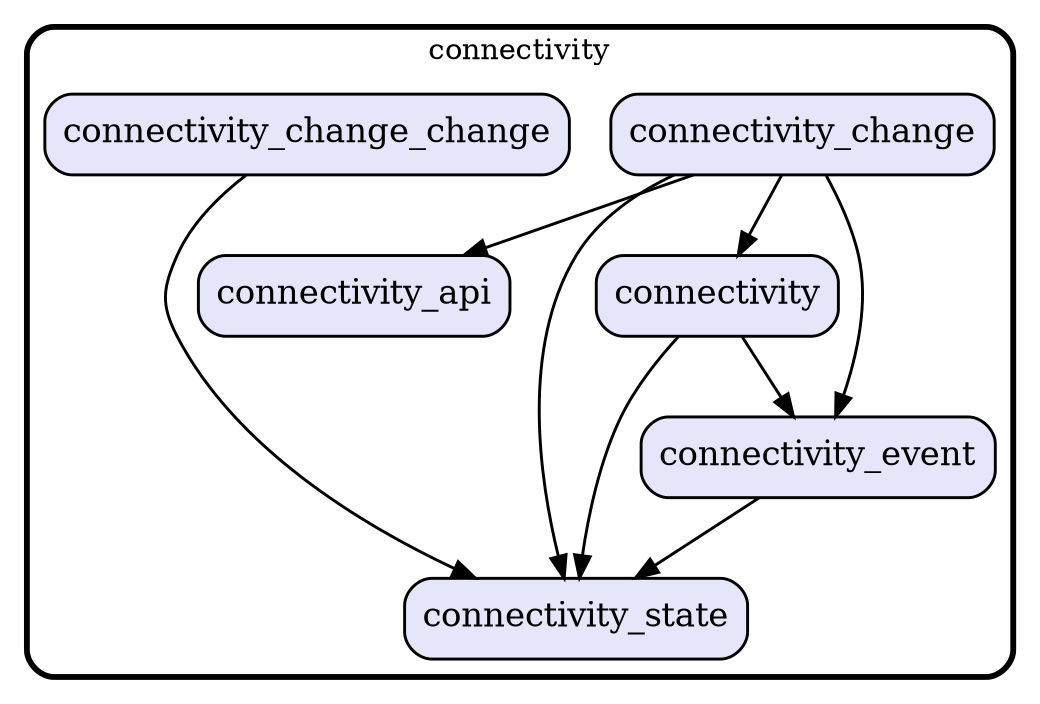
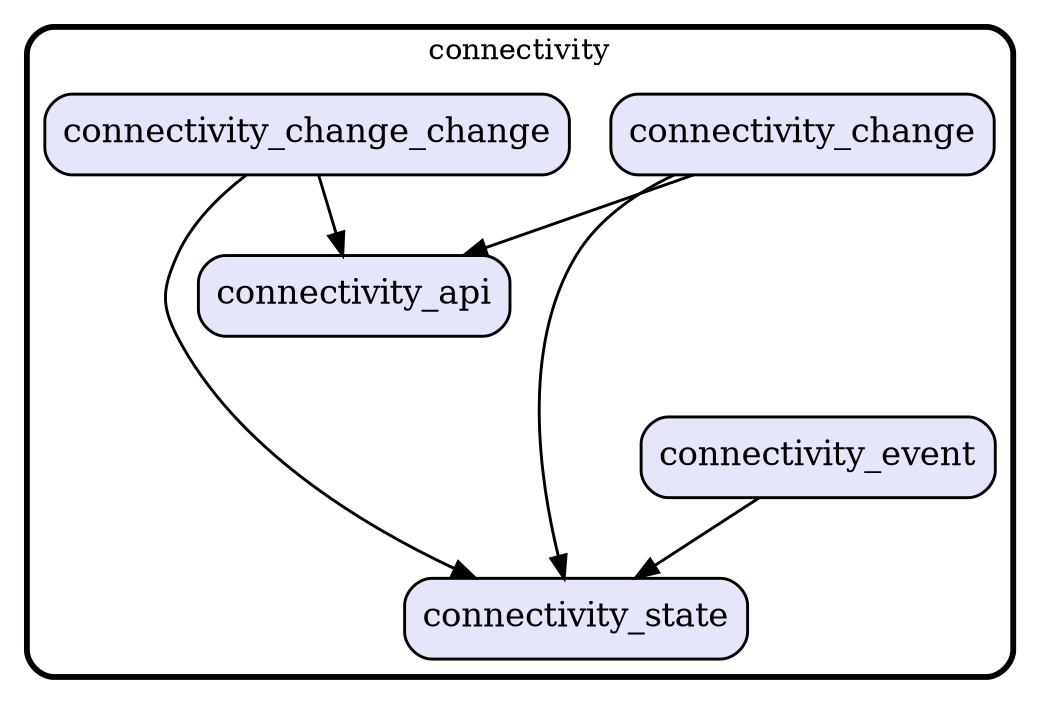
edge "connectivity_change_change" -> "connectivity_api": added
edge "connectivity_change" -> "connectivity_event": removed
node "connectivity": removed
